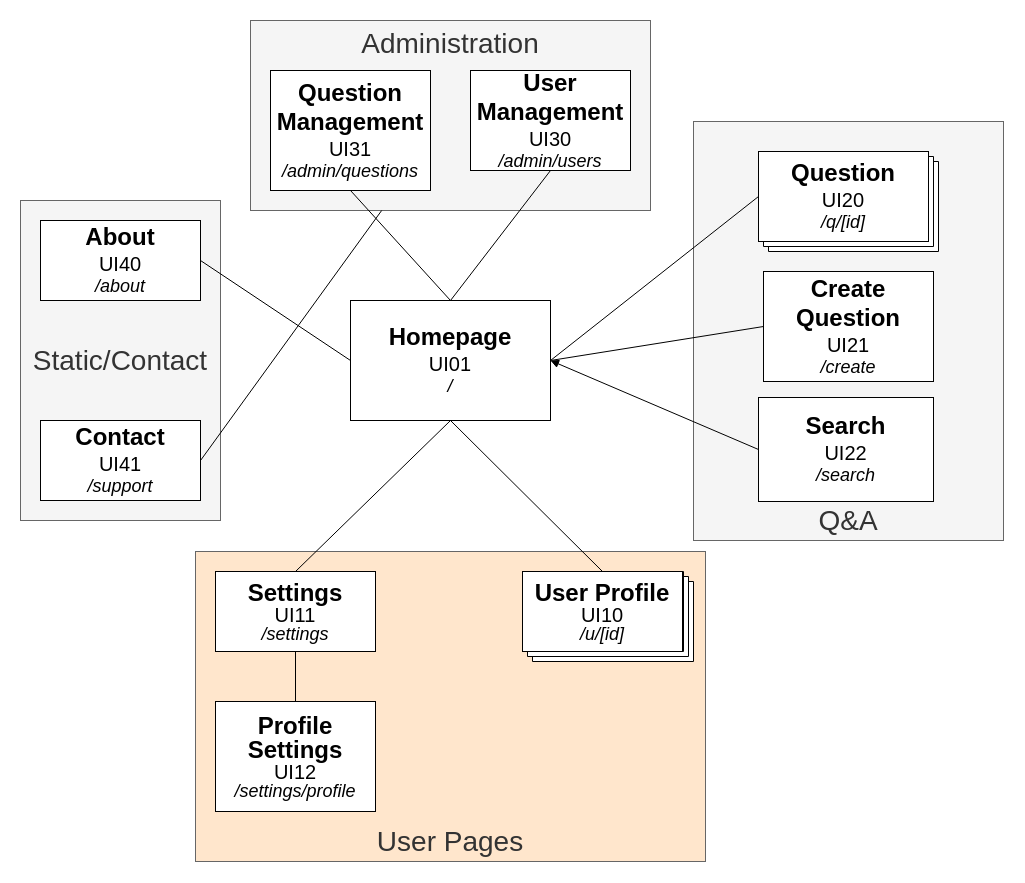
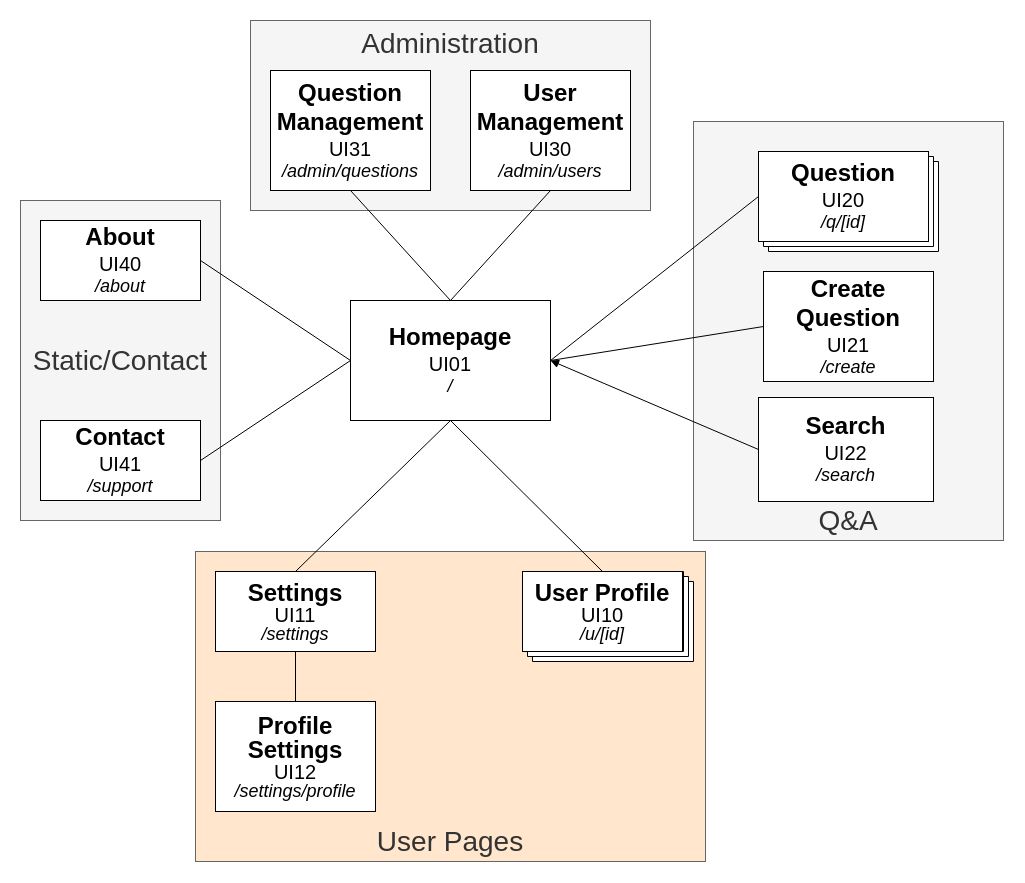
node "User Management UI30 /admin/users": size 160x100 -> 160x120
edge "Administration" -- "Contact UI41 /support": now "Homepage UI01 /" -- "Contact UI41 /support"
